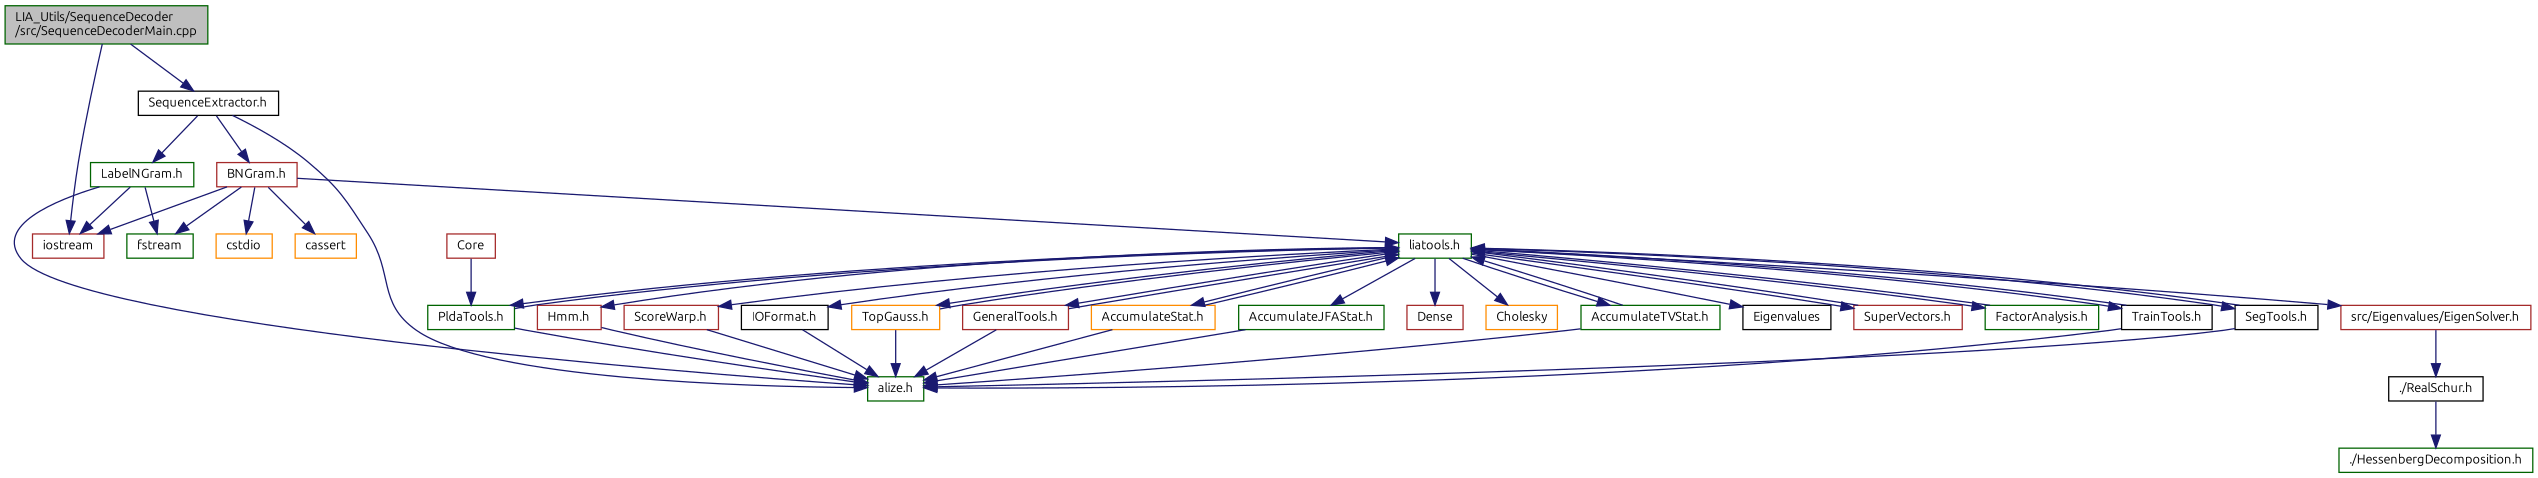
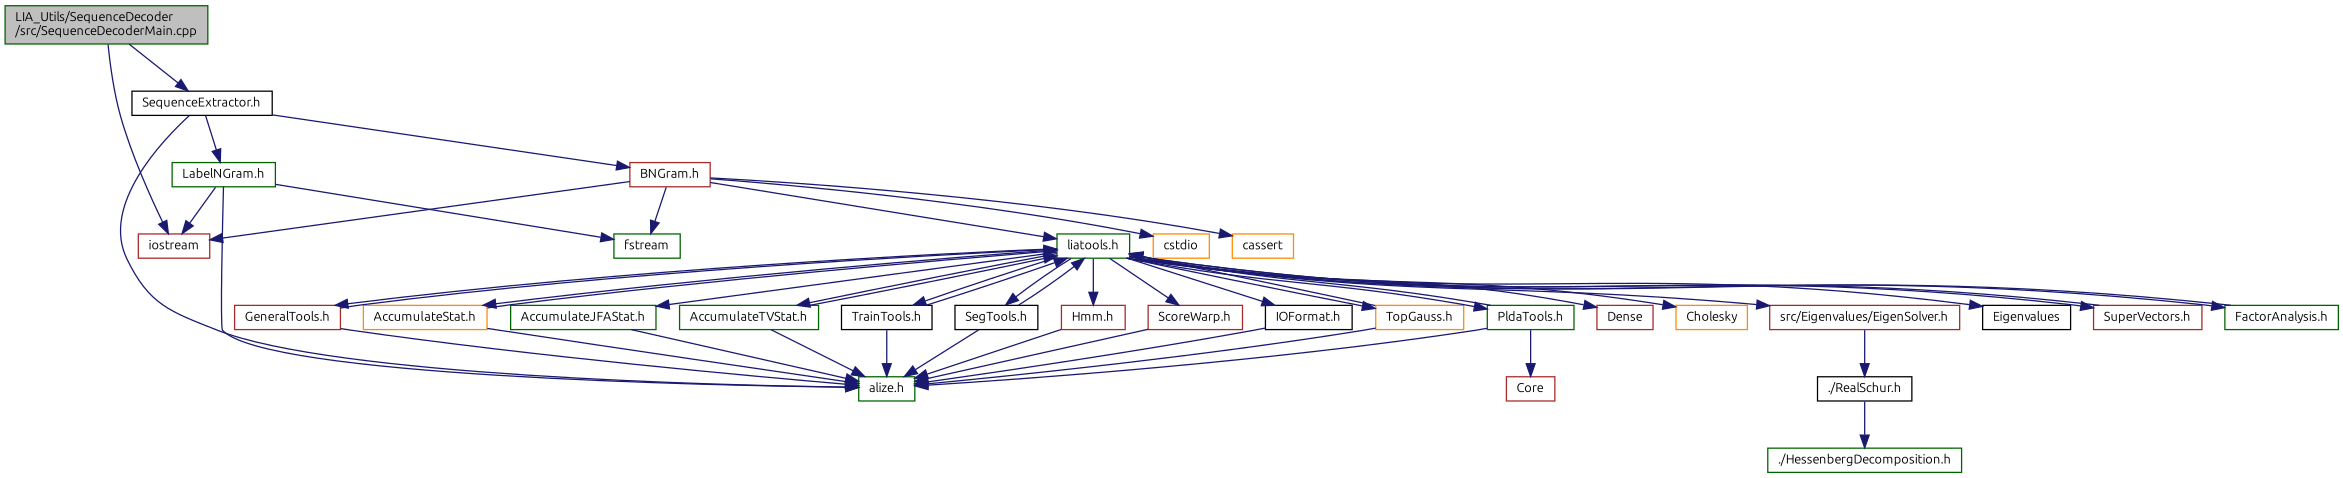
edge "Core" -> "PldaTools.h": reversed
